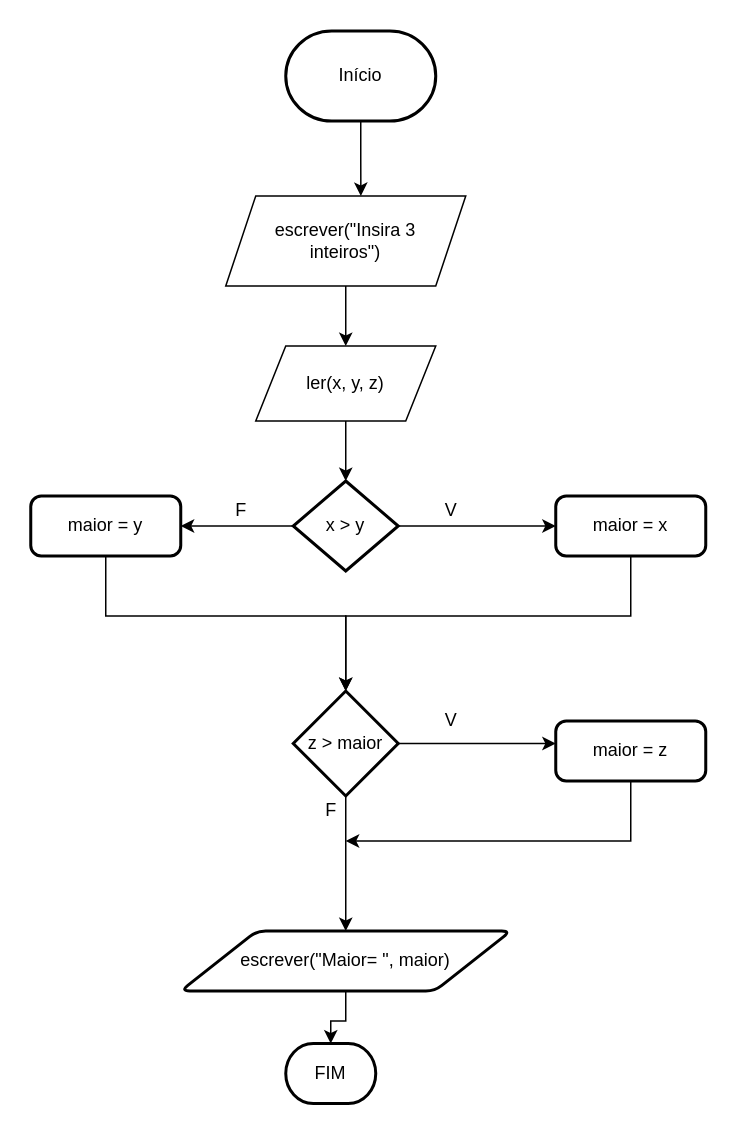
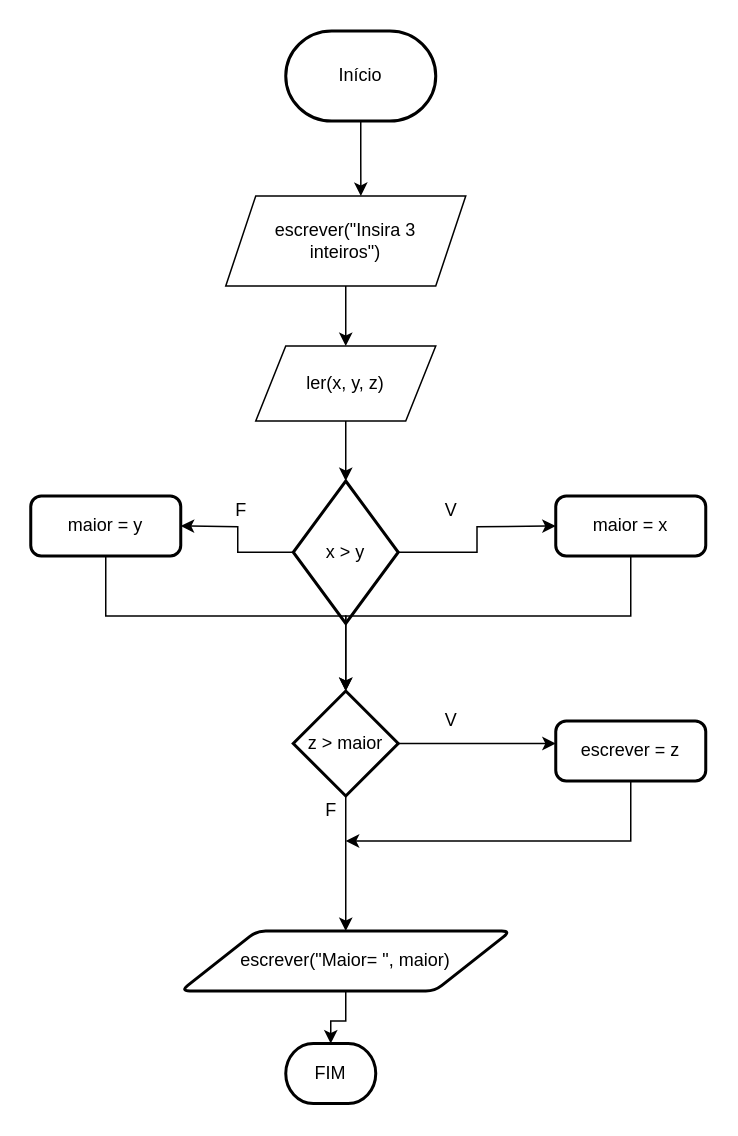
node "x > y": size 105x90 -> 105x143
node "maior = z": label "maior = z" -> "escrever = z"
